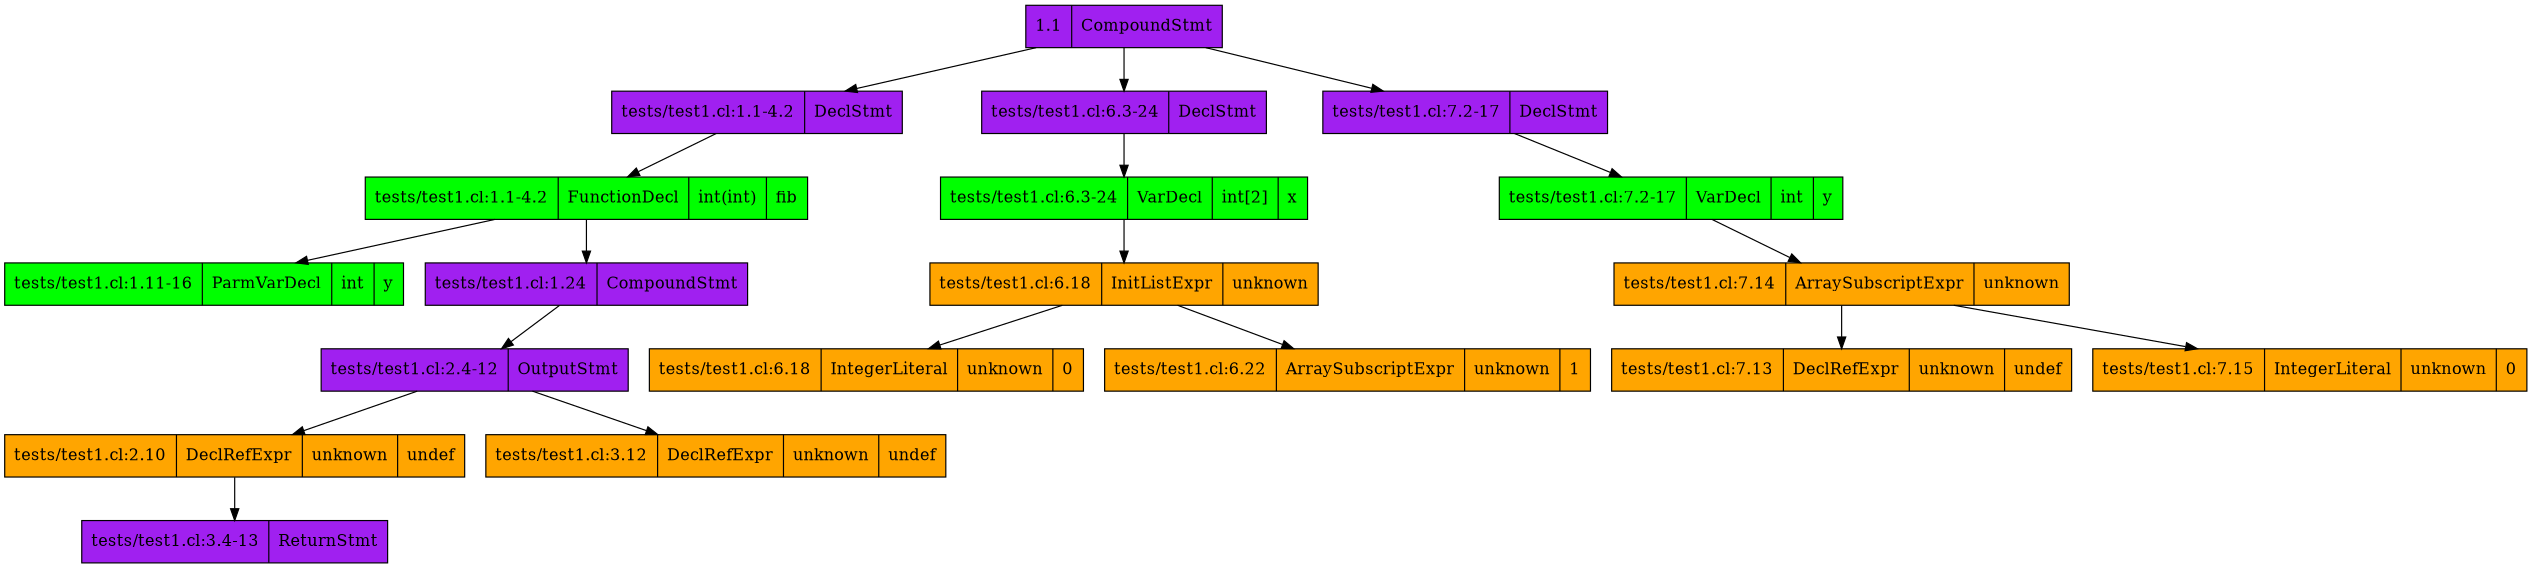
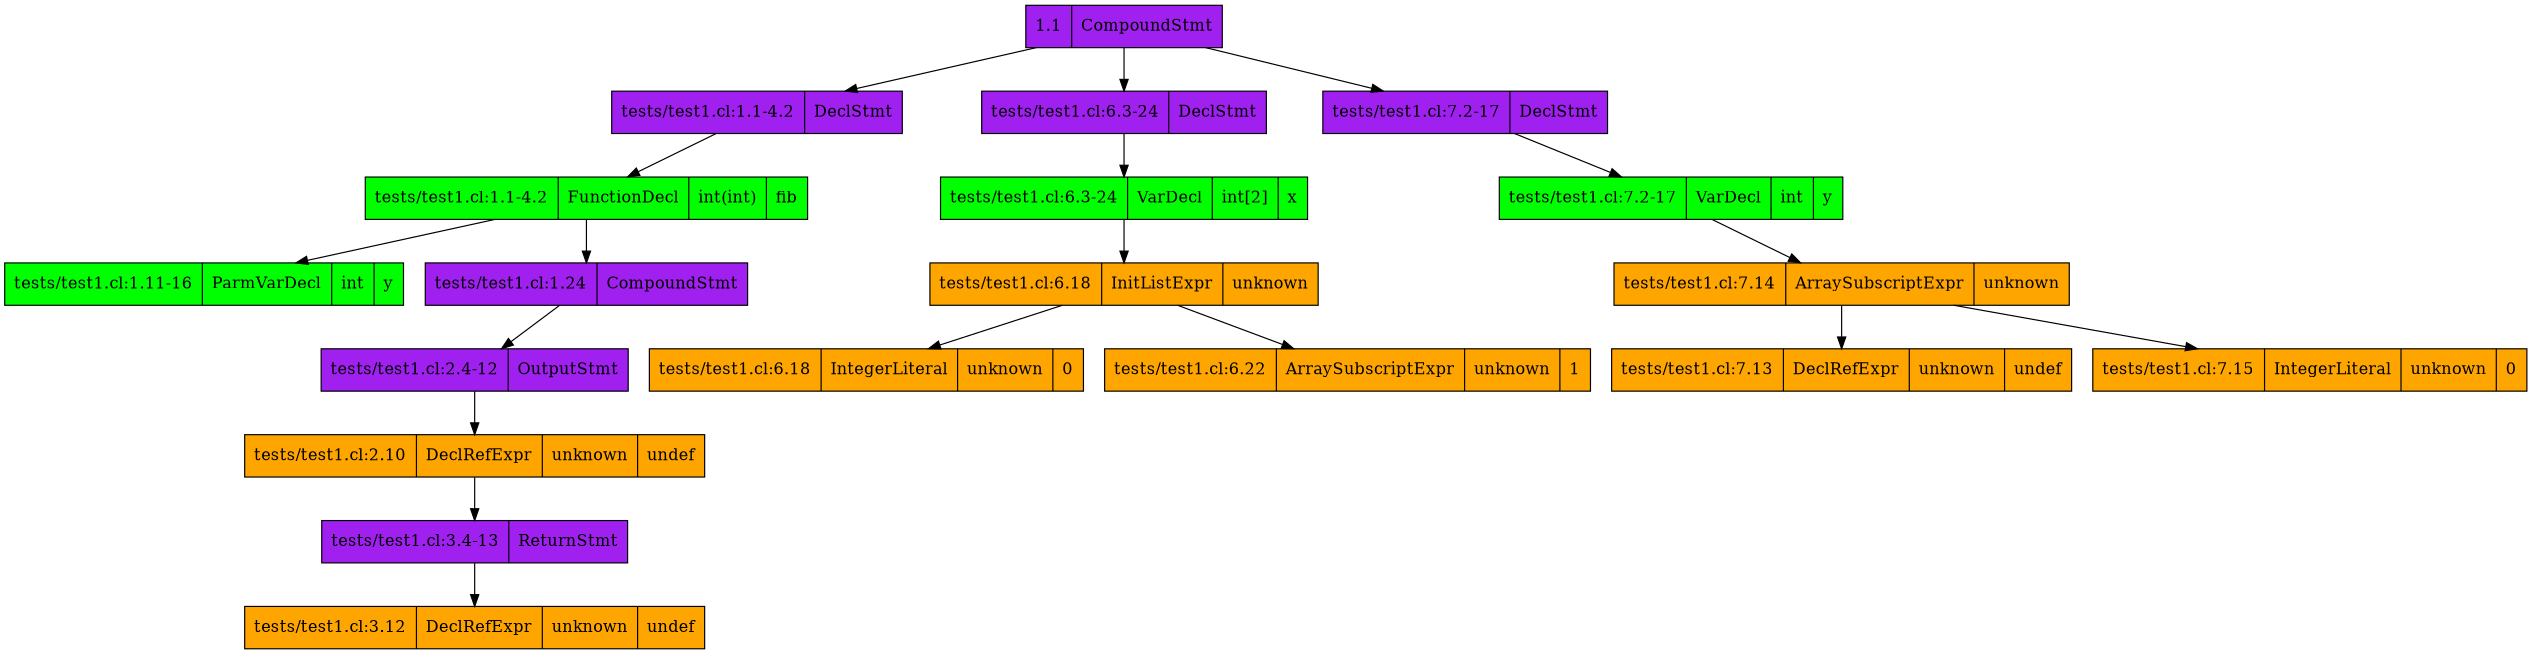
edge "tests/test1.cl:2.4-12" -> "tests/test1.cl:3.12": now "tests/test1.cl:3.4-13" -> "tests/test1.cl:3.12"
